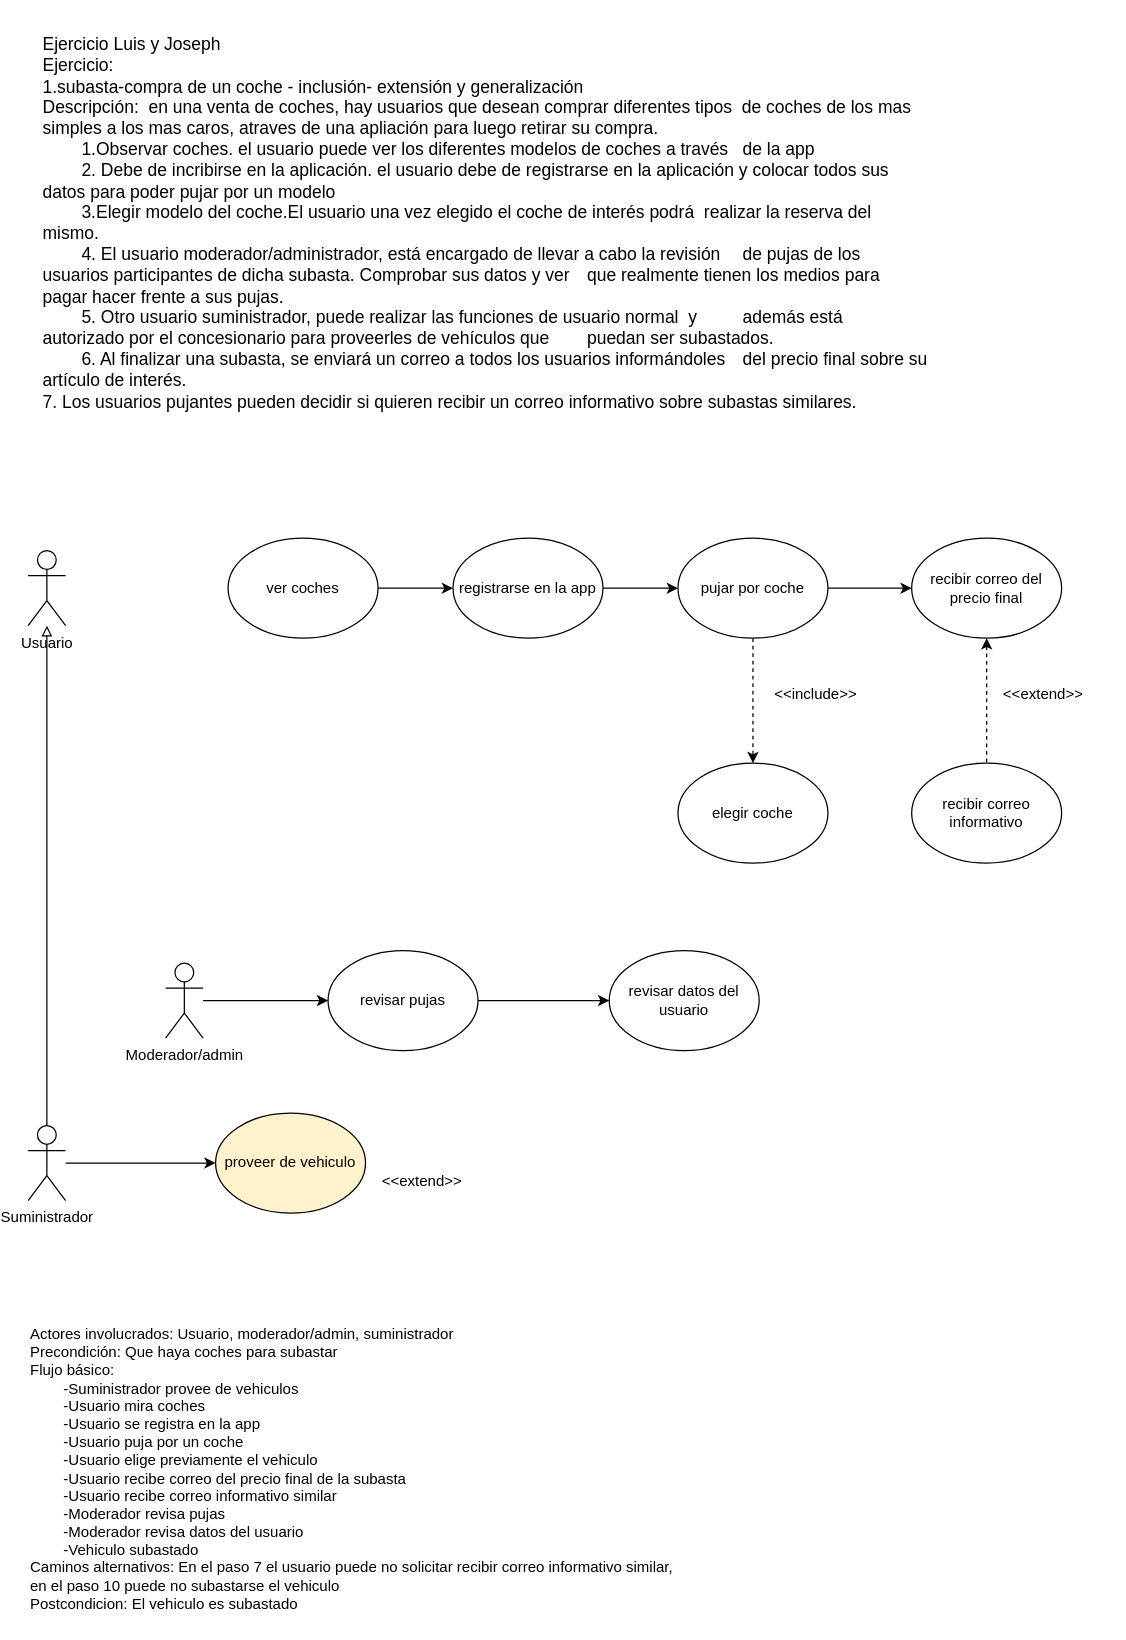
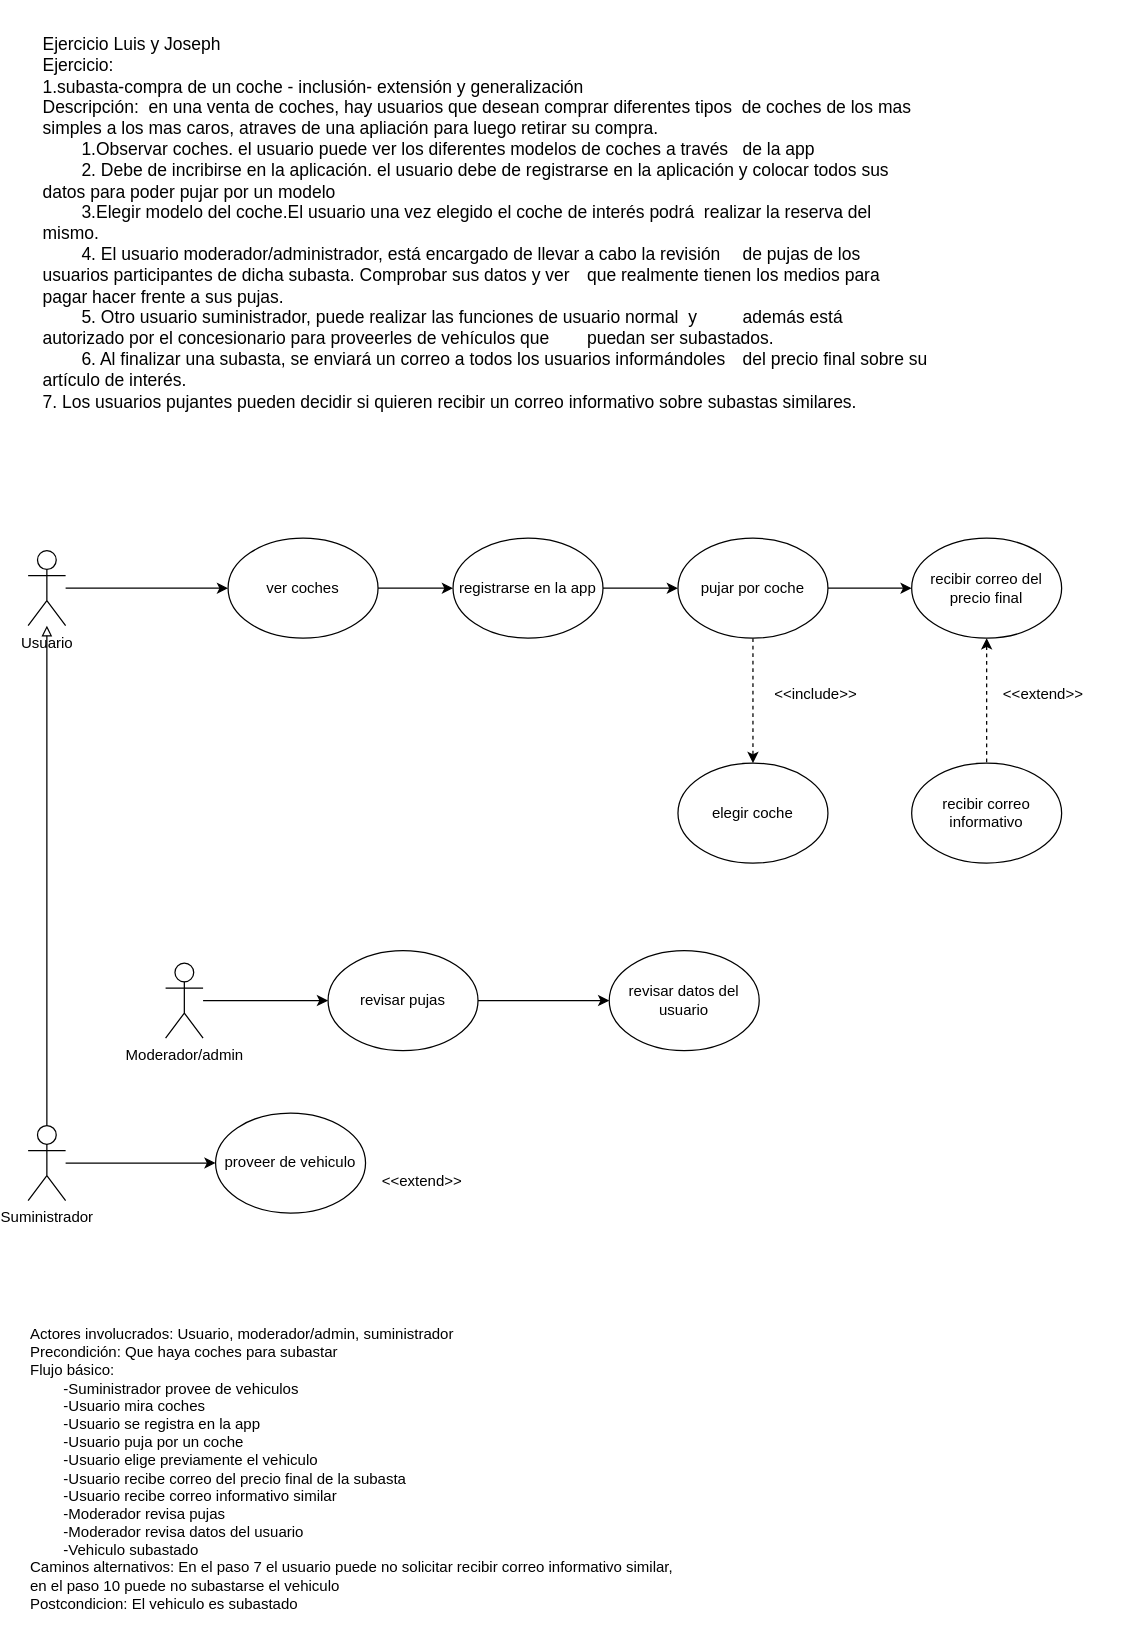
edge "Usuario" -> "ver coches": added
node "proveer de vehiculo": fillcolor #fff2cc -> #ffffff
